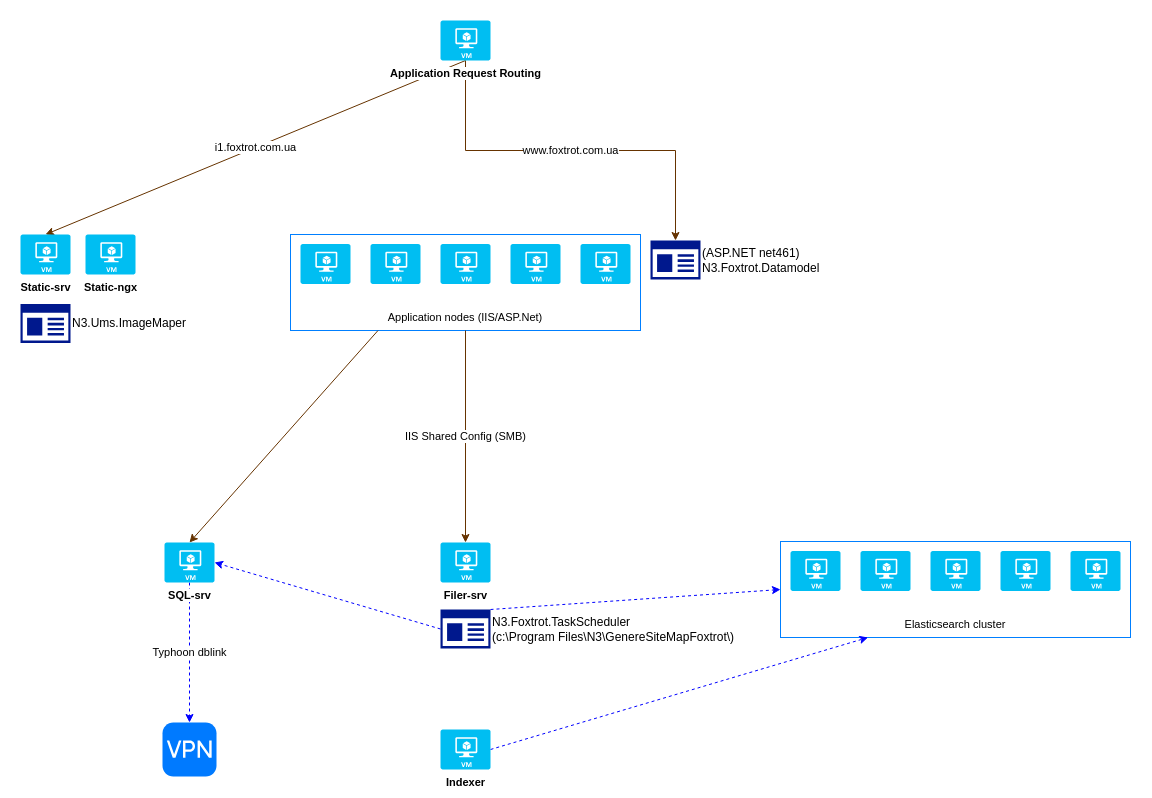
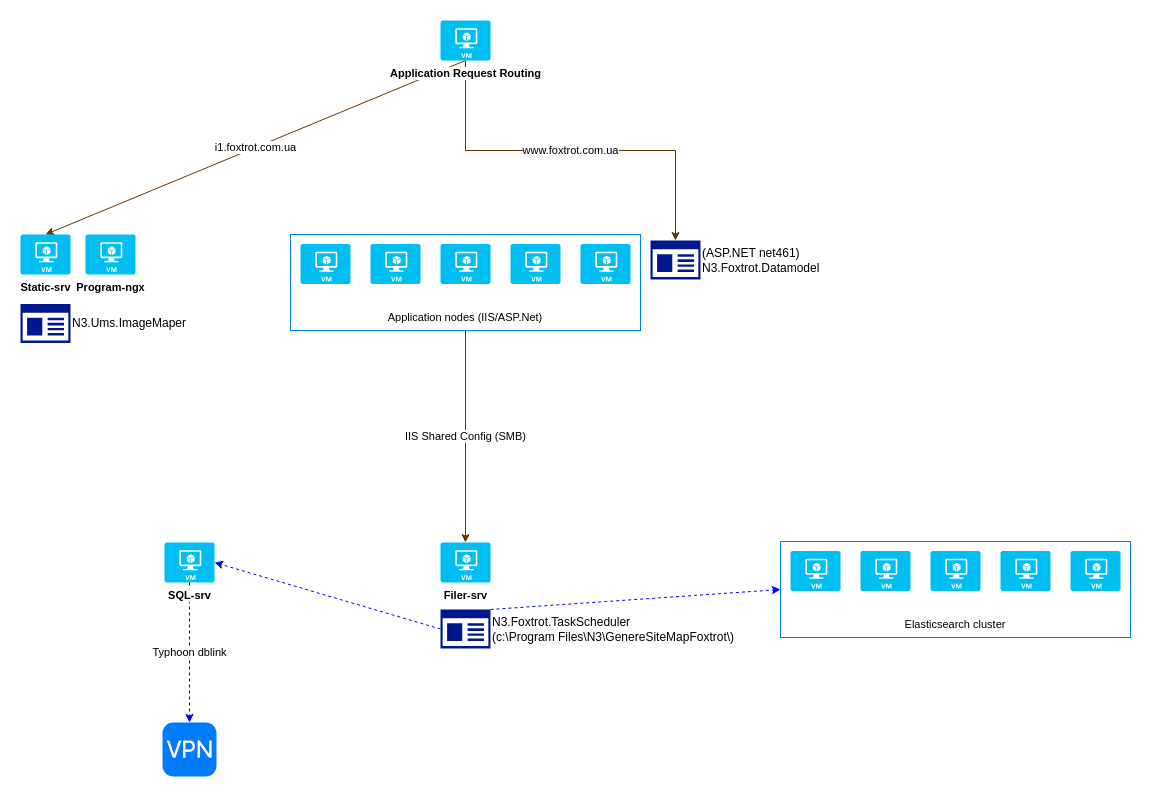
node "Static-ngx": label "Static-ngx" -> "Program-ngx"
edge "Application nodes (IIS/ASP.Net)" -> "SQL-srv": removed
edge "Indexer" -> "Elasticsearch cluster": removed
node "Indexer": removed
